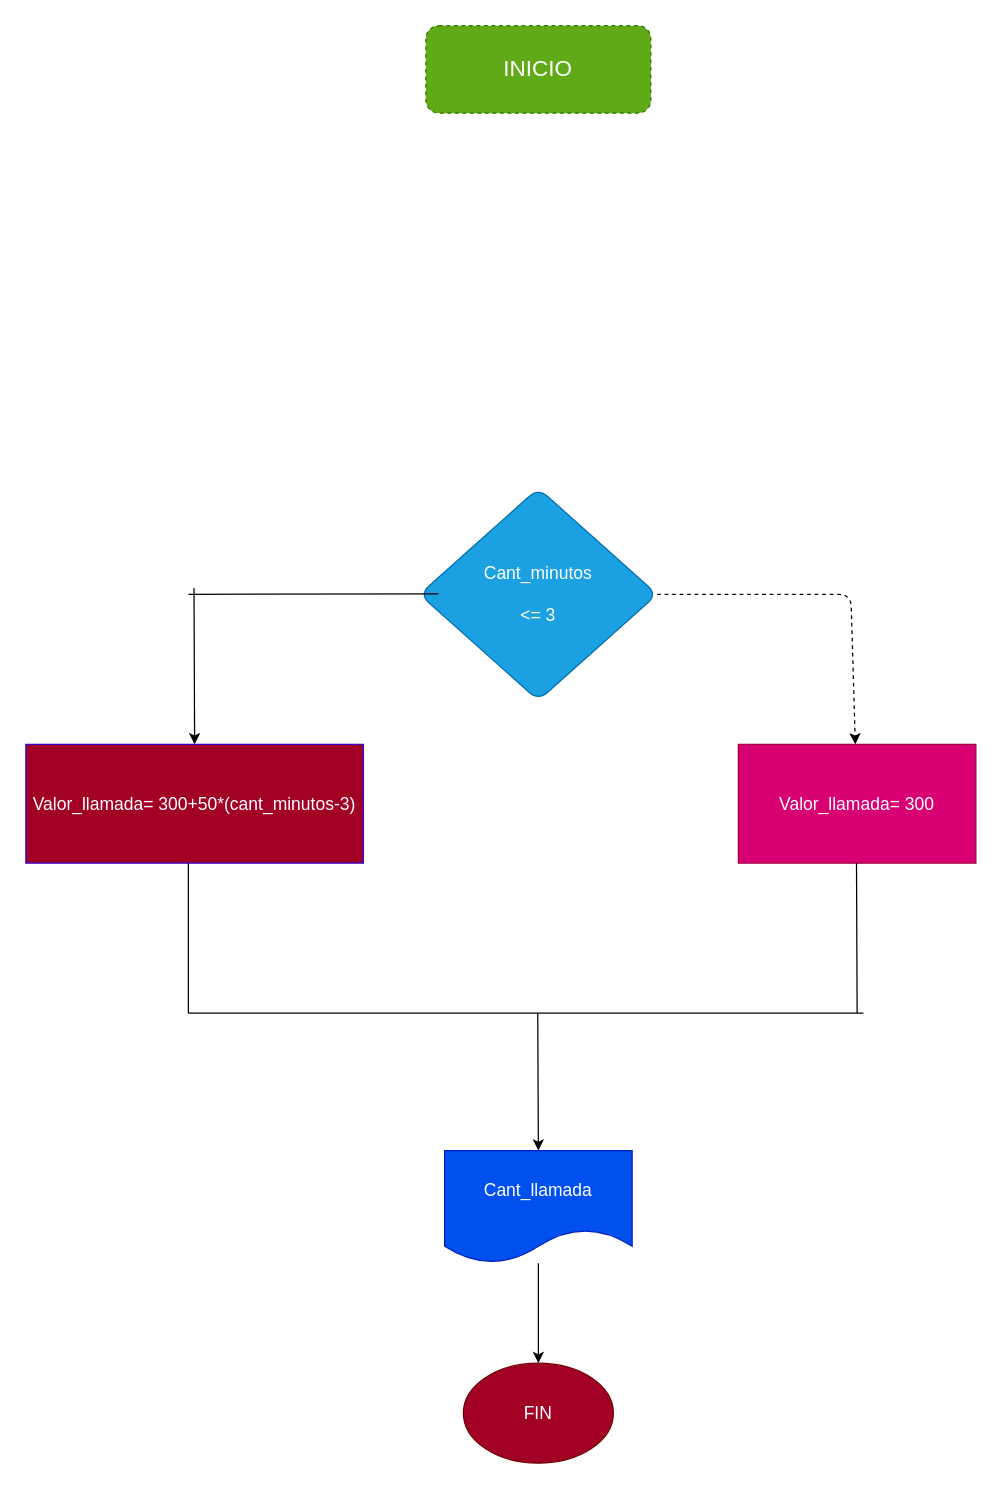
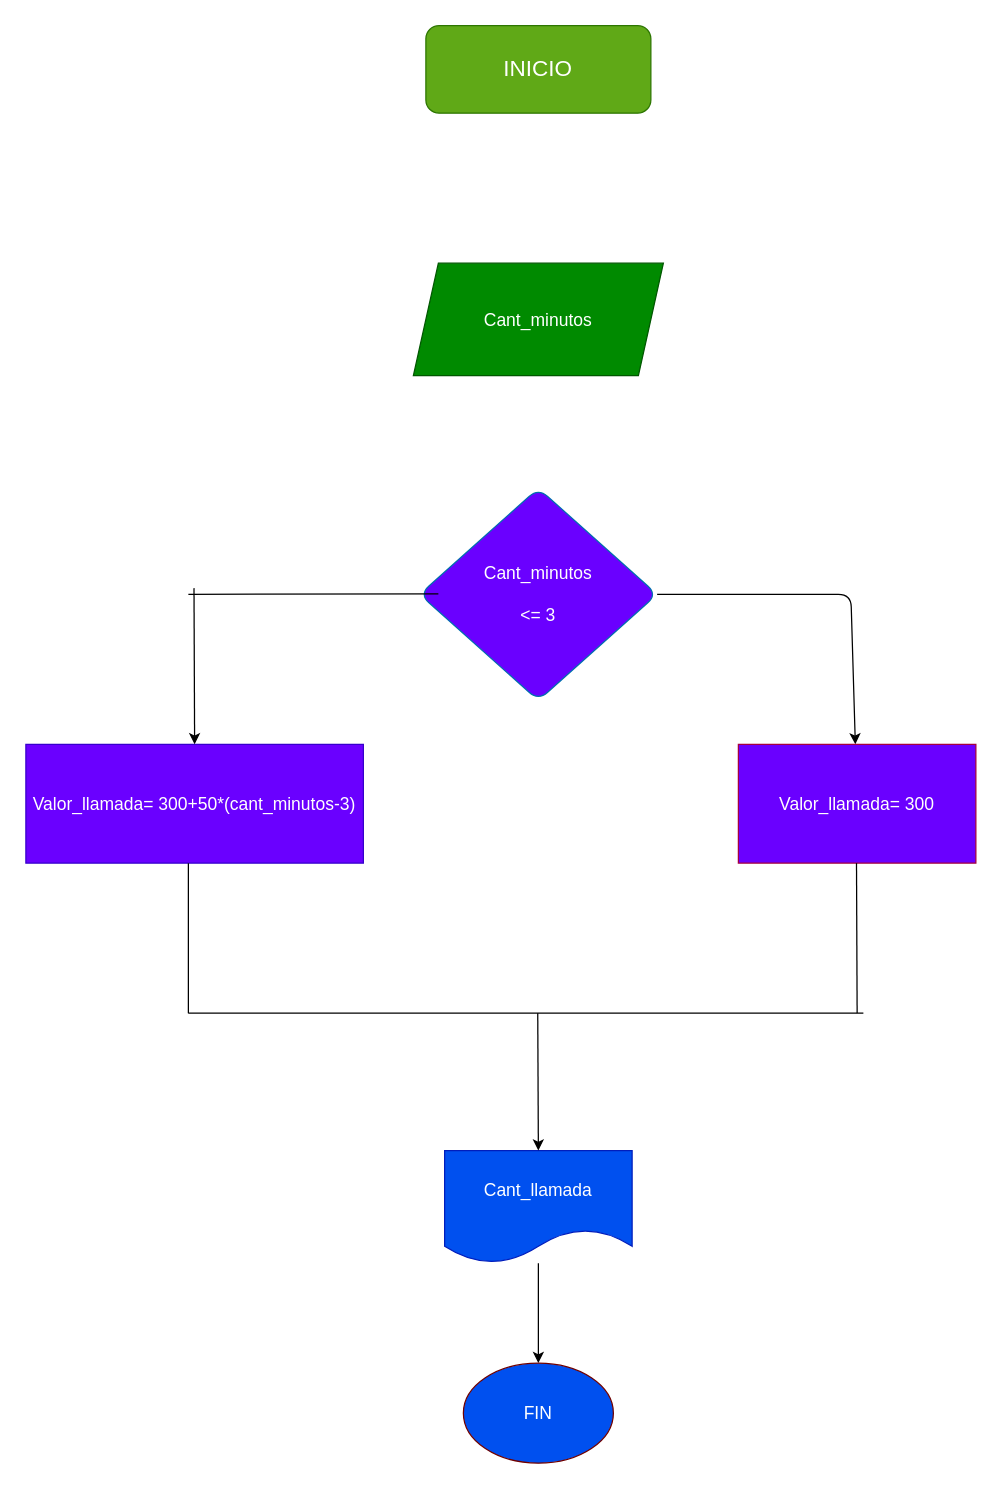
node "INICIO": style dashed -> solid
node "Cant_minutos": added
node "Cant_minutos <= 3": fillcolor #1ba1e2 -> #6a00ff
edge "Cant_minutos <= 3" -> "Valor_llamada= 300": style dashed -> solid
node "Valor_llamada= 300+50*(cant_minutos-3)": fillcolor #a20025 -> #6a00ff
node "Valor_llamada= 300": fillcolor #d80073 -> #6a00ff
node "FIN": fillcolor #a20025 -> #0050ef
